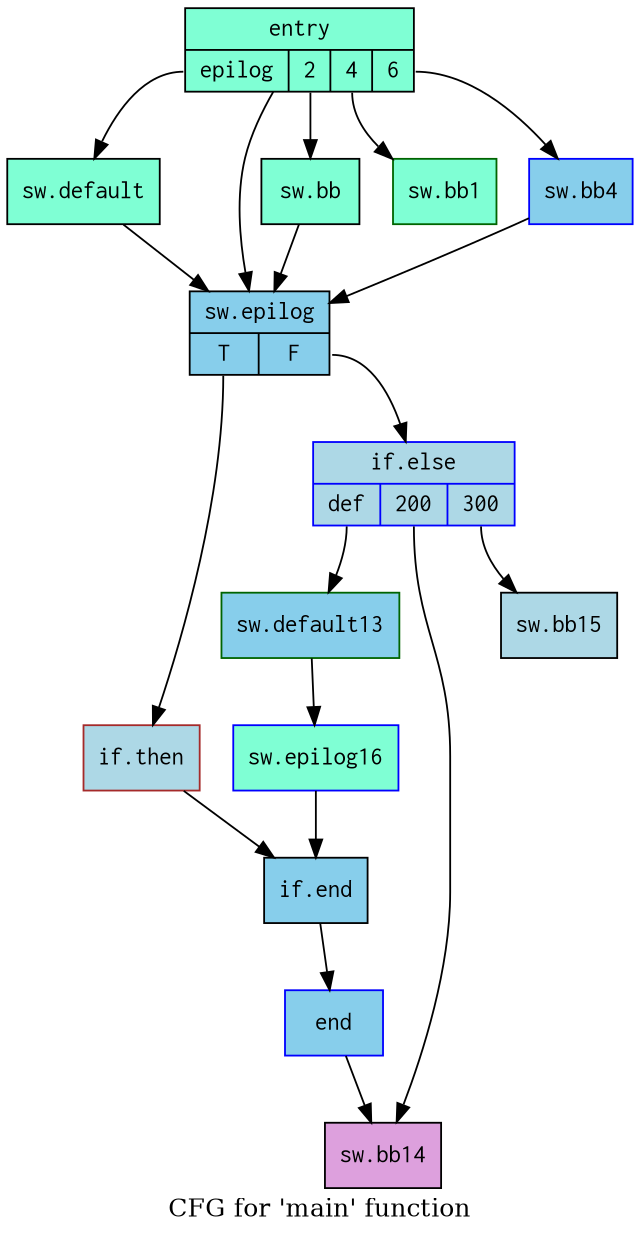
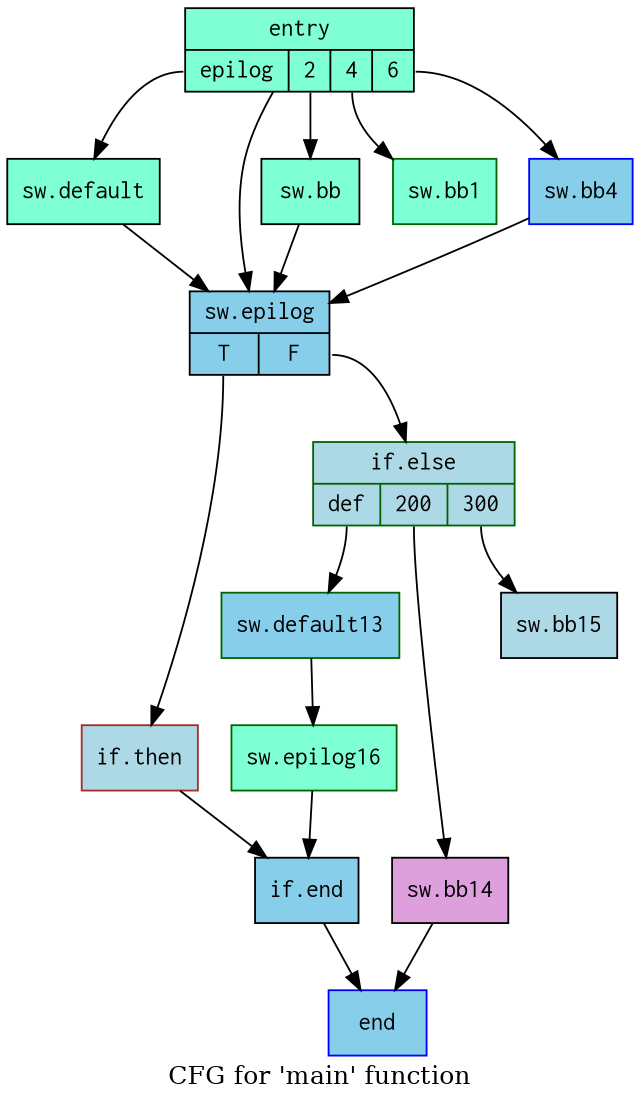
node "if.else": color blue -> darkgreen
node "sw.epilog16": color blue -> darkgreen
edge "end" -> "sw.bb14": reversed
